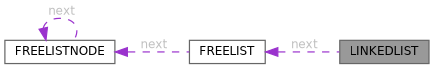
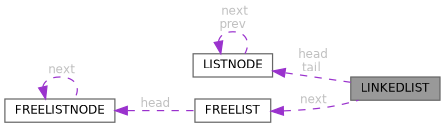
edge "FREELIST" -> "FREELISTNODE": label " next" -> " head"
node "LISTNODE": added
